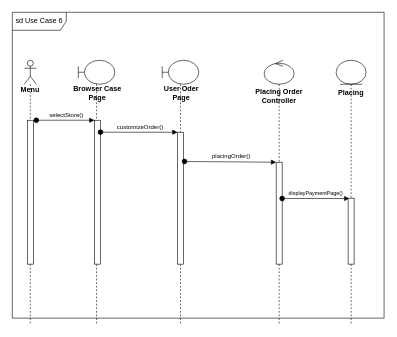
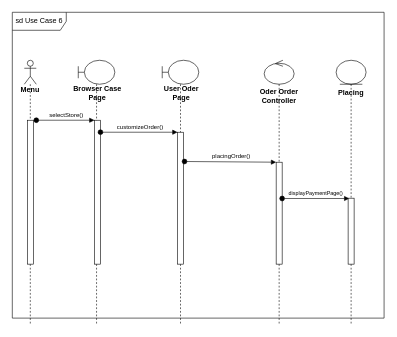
node "Placing Order Controller": label "Placing Order Controller" -> "Oder Order Controller"
